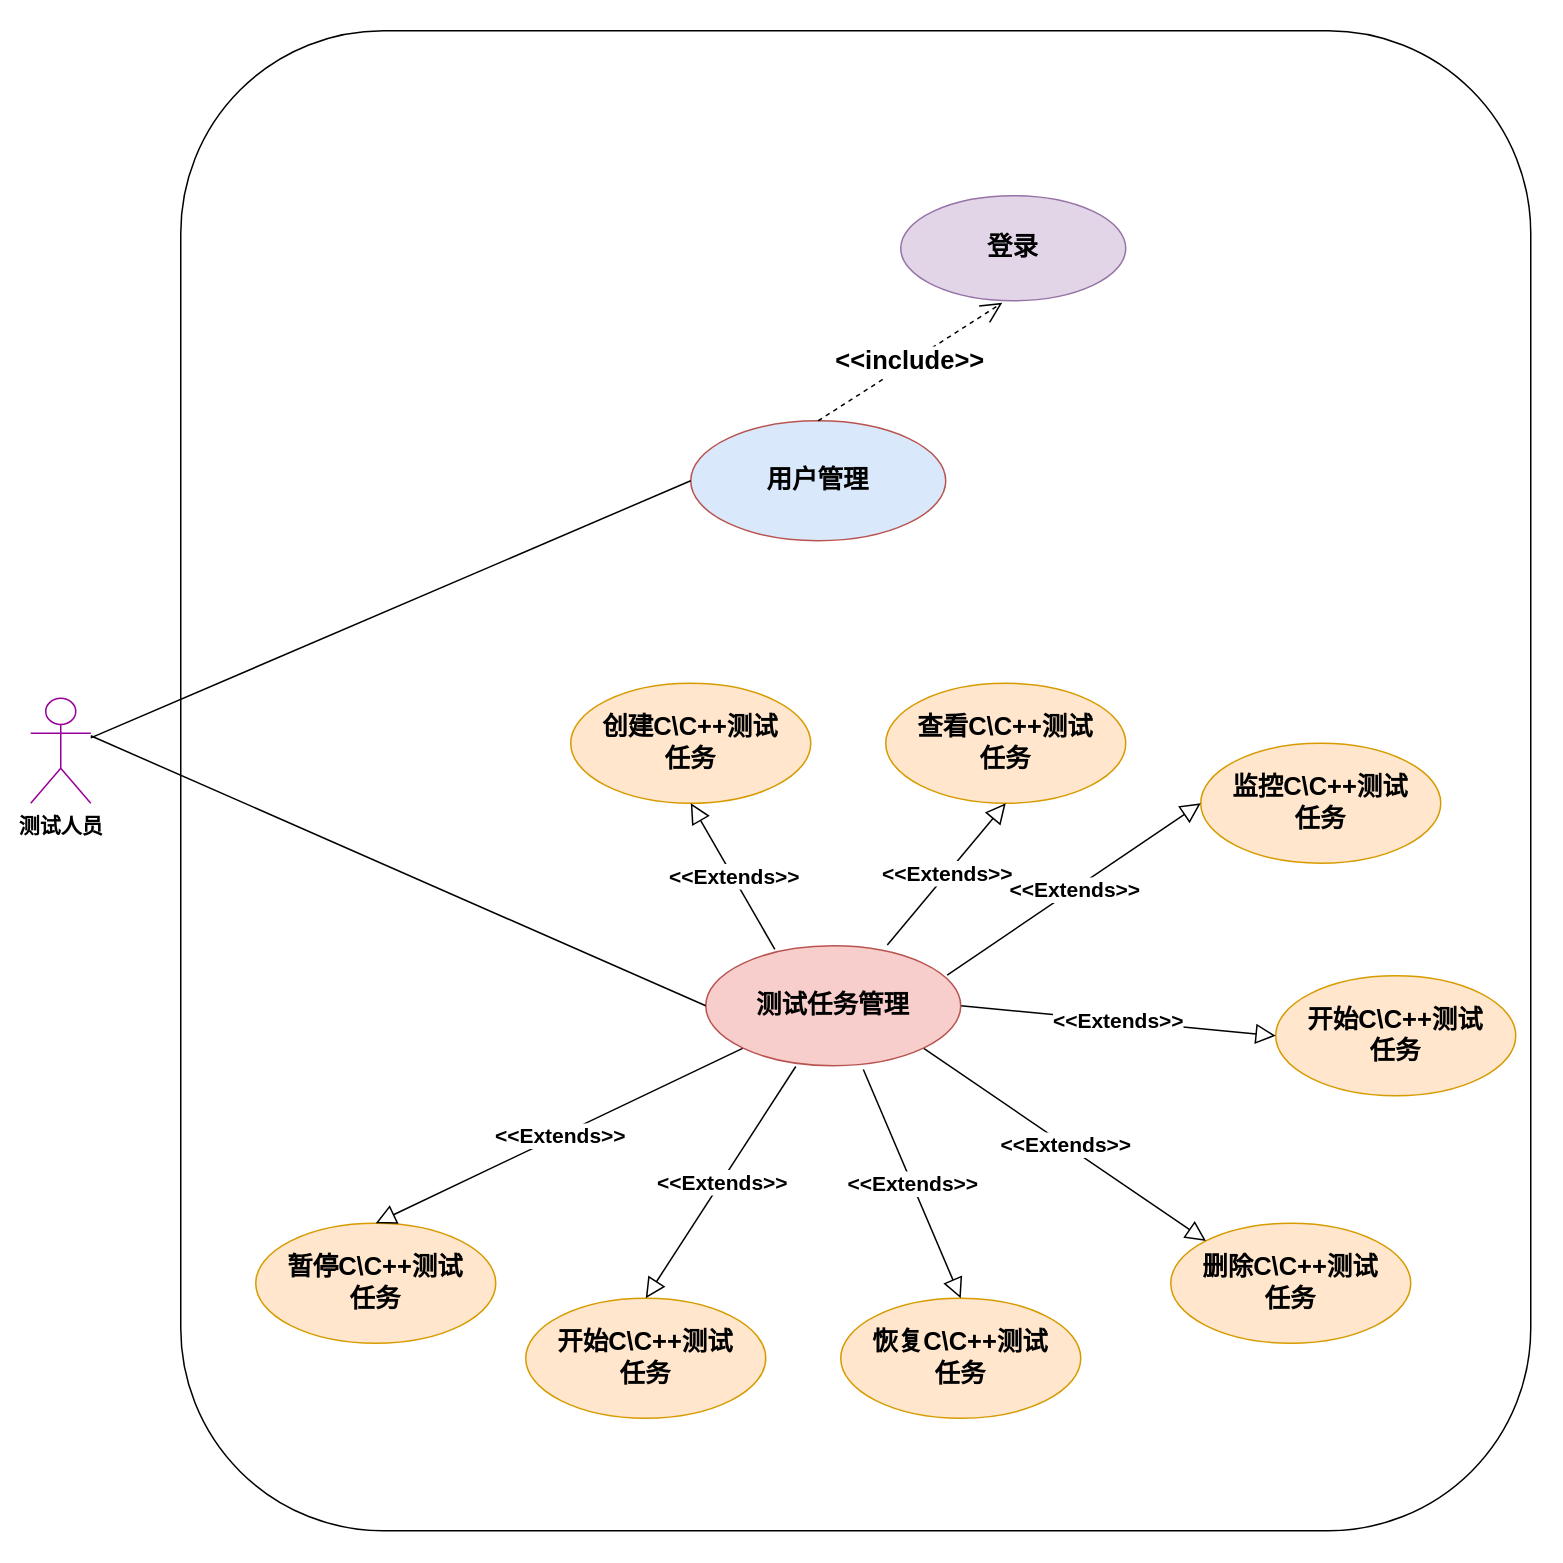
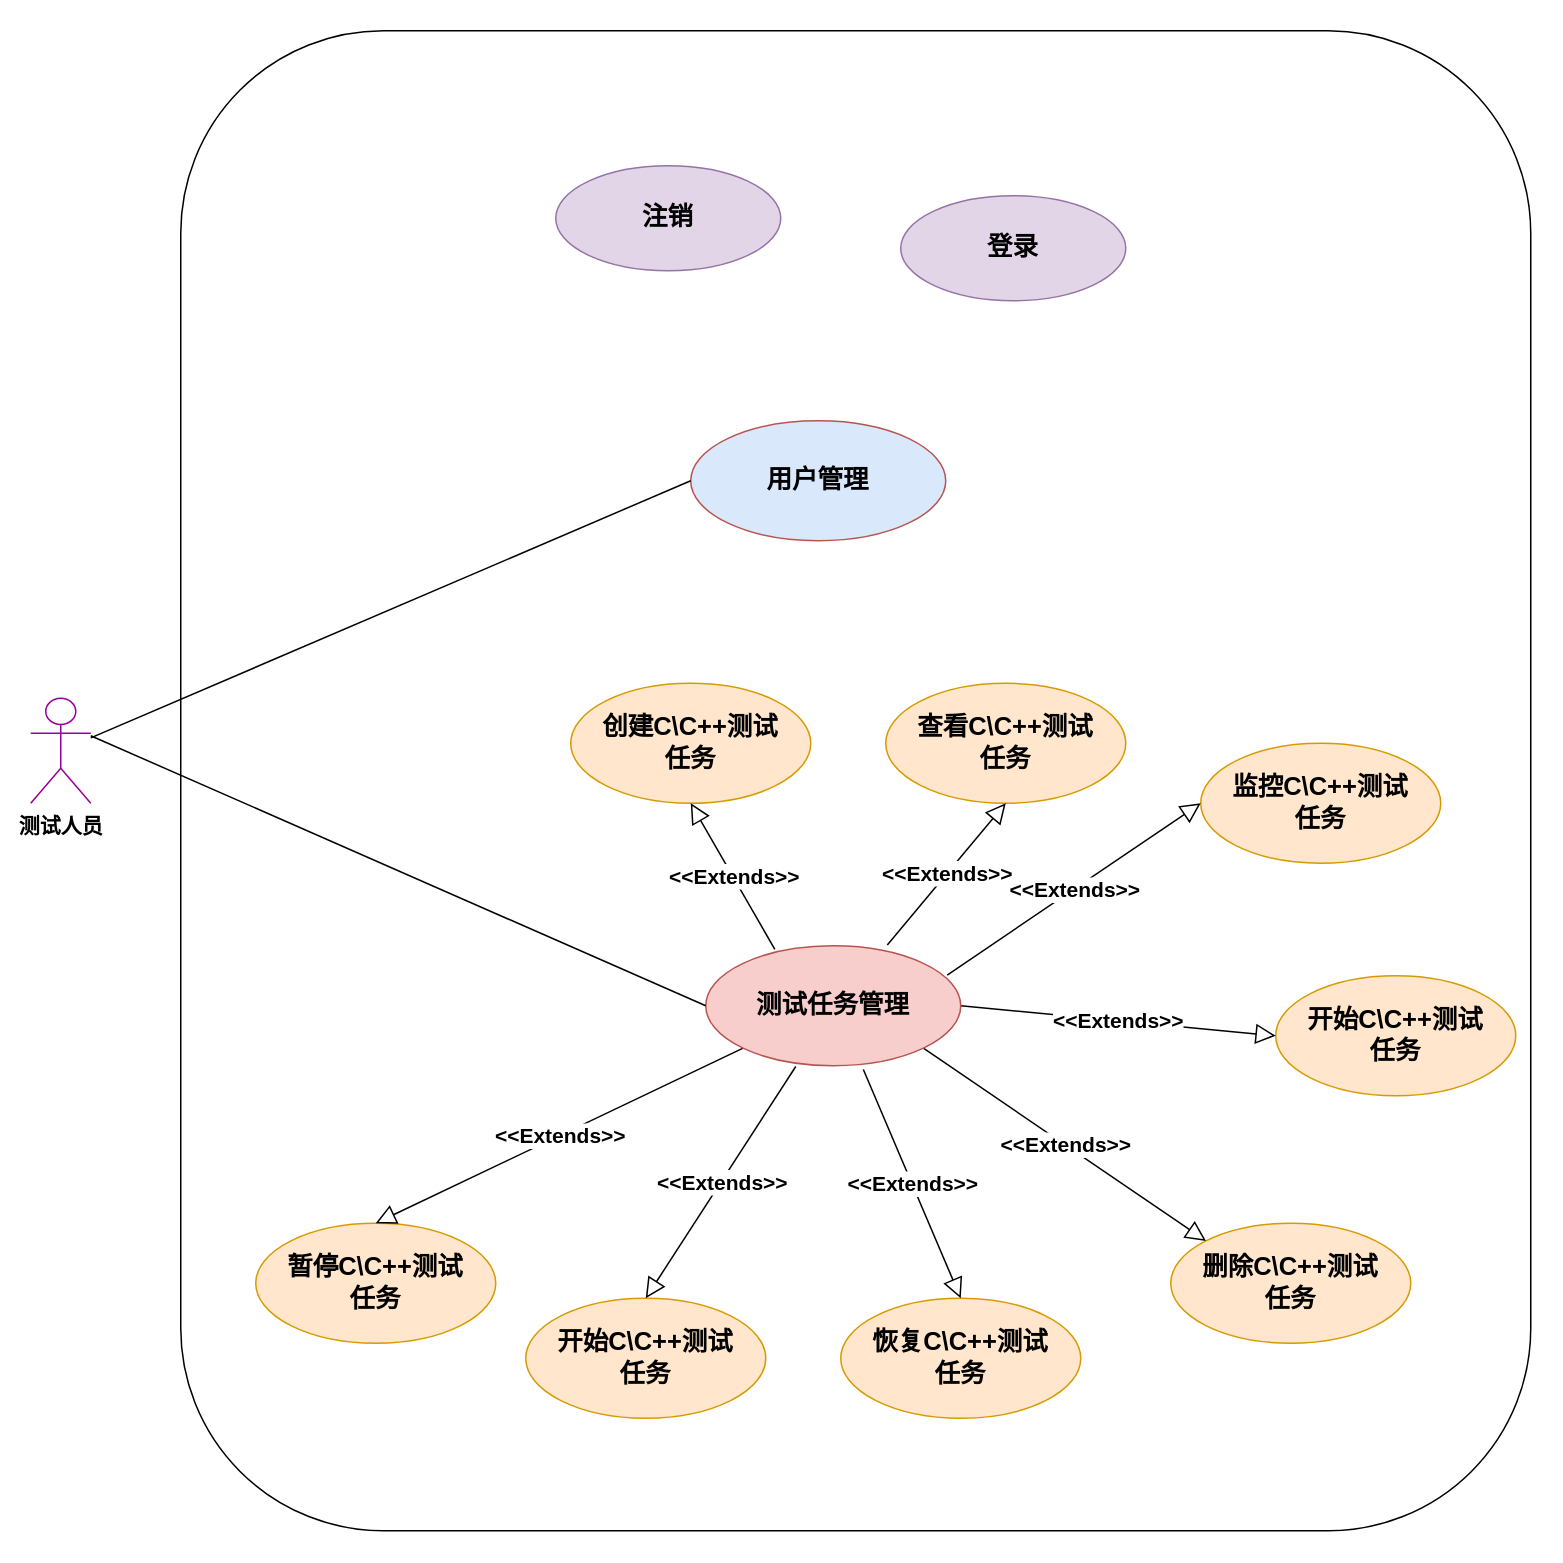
node "注销": added
edge "用户管理" -> "登录": removed, label "<<include>>"
